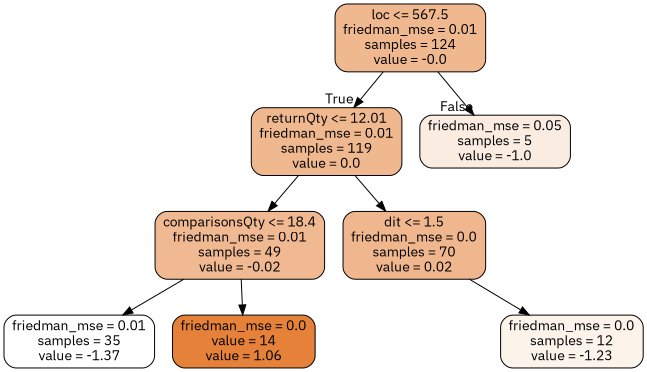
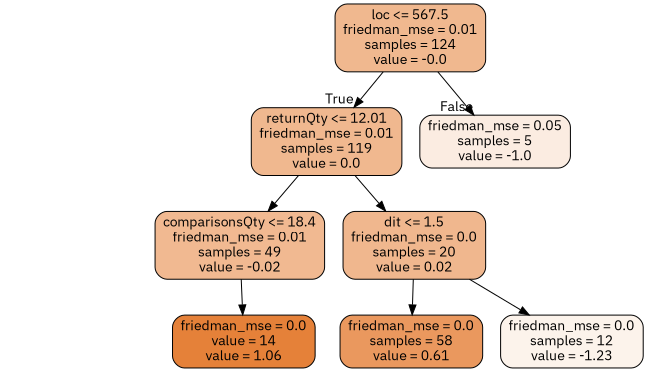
node "dit <= 1.5 friedman_mse = 0.0 samples = 70 value = 0.02": label "dit <= 1.5 friedman_mse = 0.0 samples = 70 value = 0.02" -> "dit <= 1.5 friedman_mse = 0.0 samples = 20 value = 0.02"
node "friedman_mse = 0.01 samples = 35 value = -1.37": removed
node "friedman_mse = 0.0 samples = 58 value = 0.61": added
